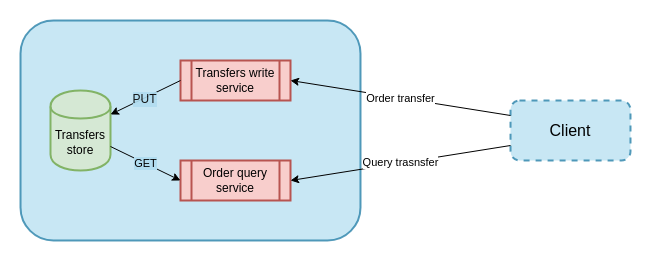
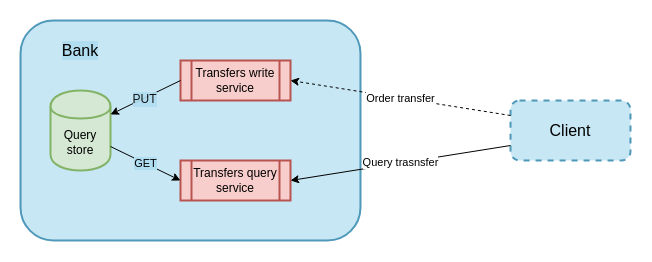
node "Bank": added
edge "Client" -> "Transfers write service": style solid -> dashed
node "Transfers store": label "Transfers store" -> "Query store"
node "Order query service": label "Order query service" -> "Transfers query service"
